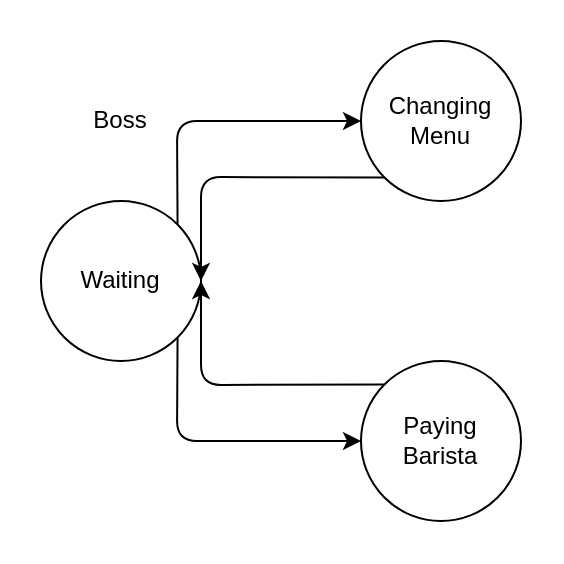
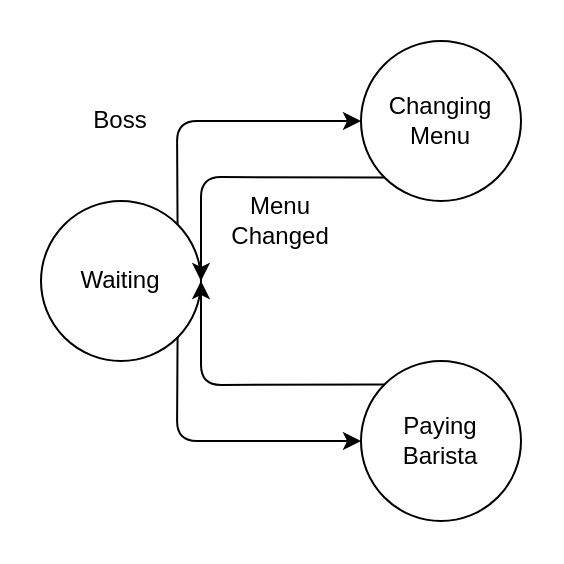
node "Menu Changed": added
